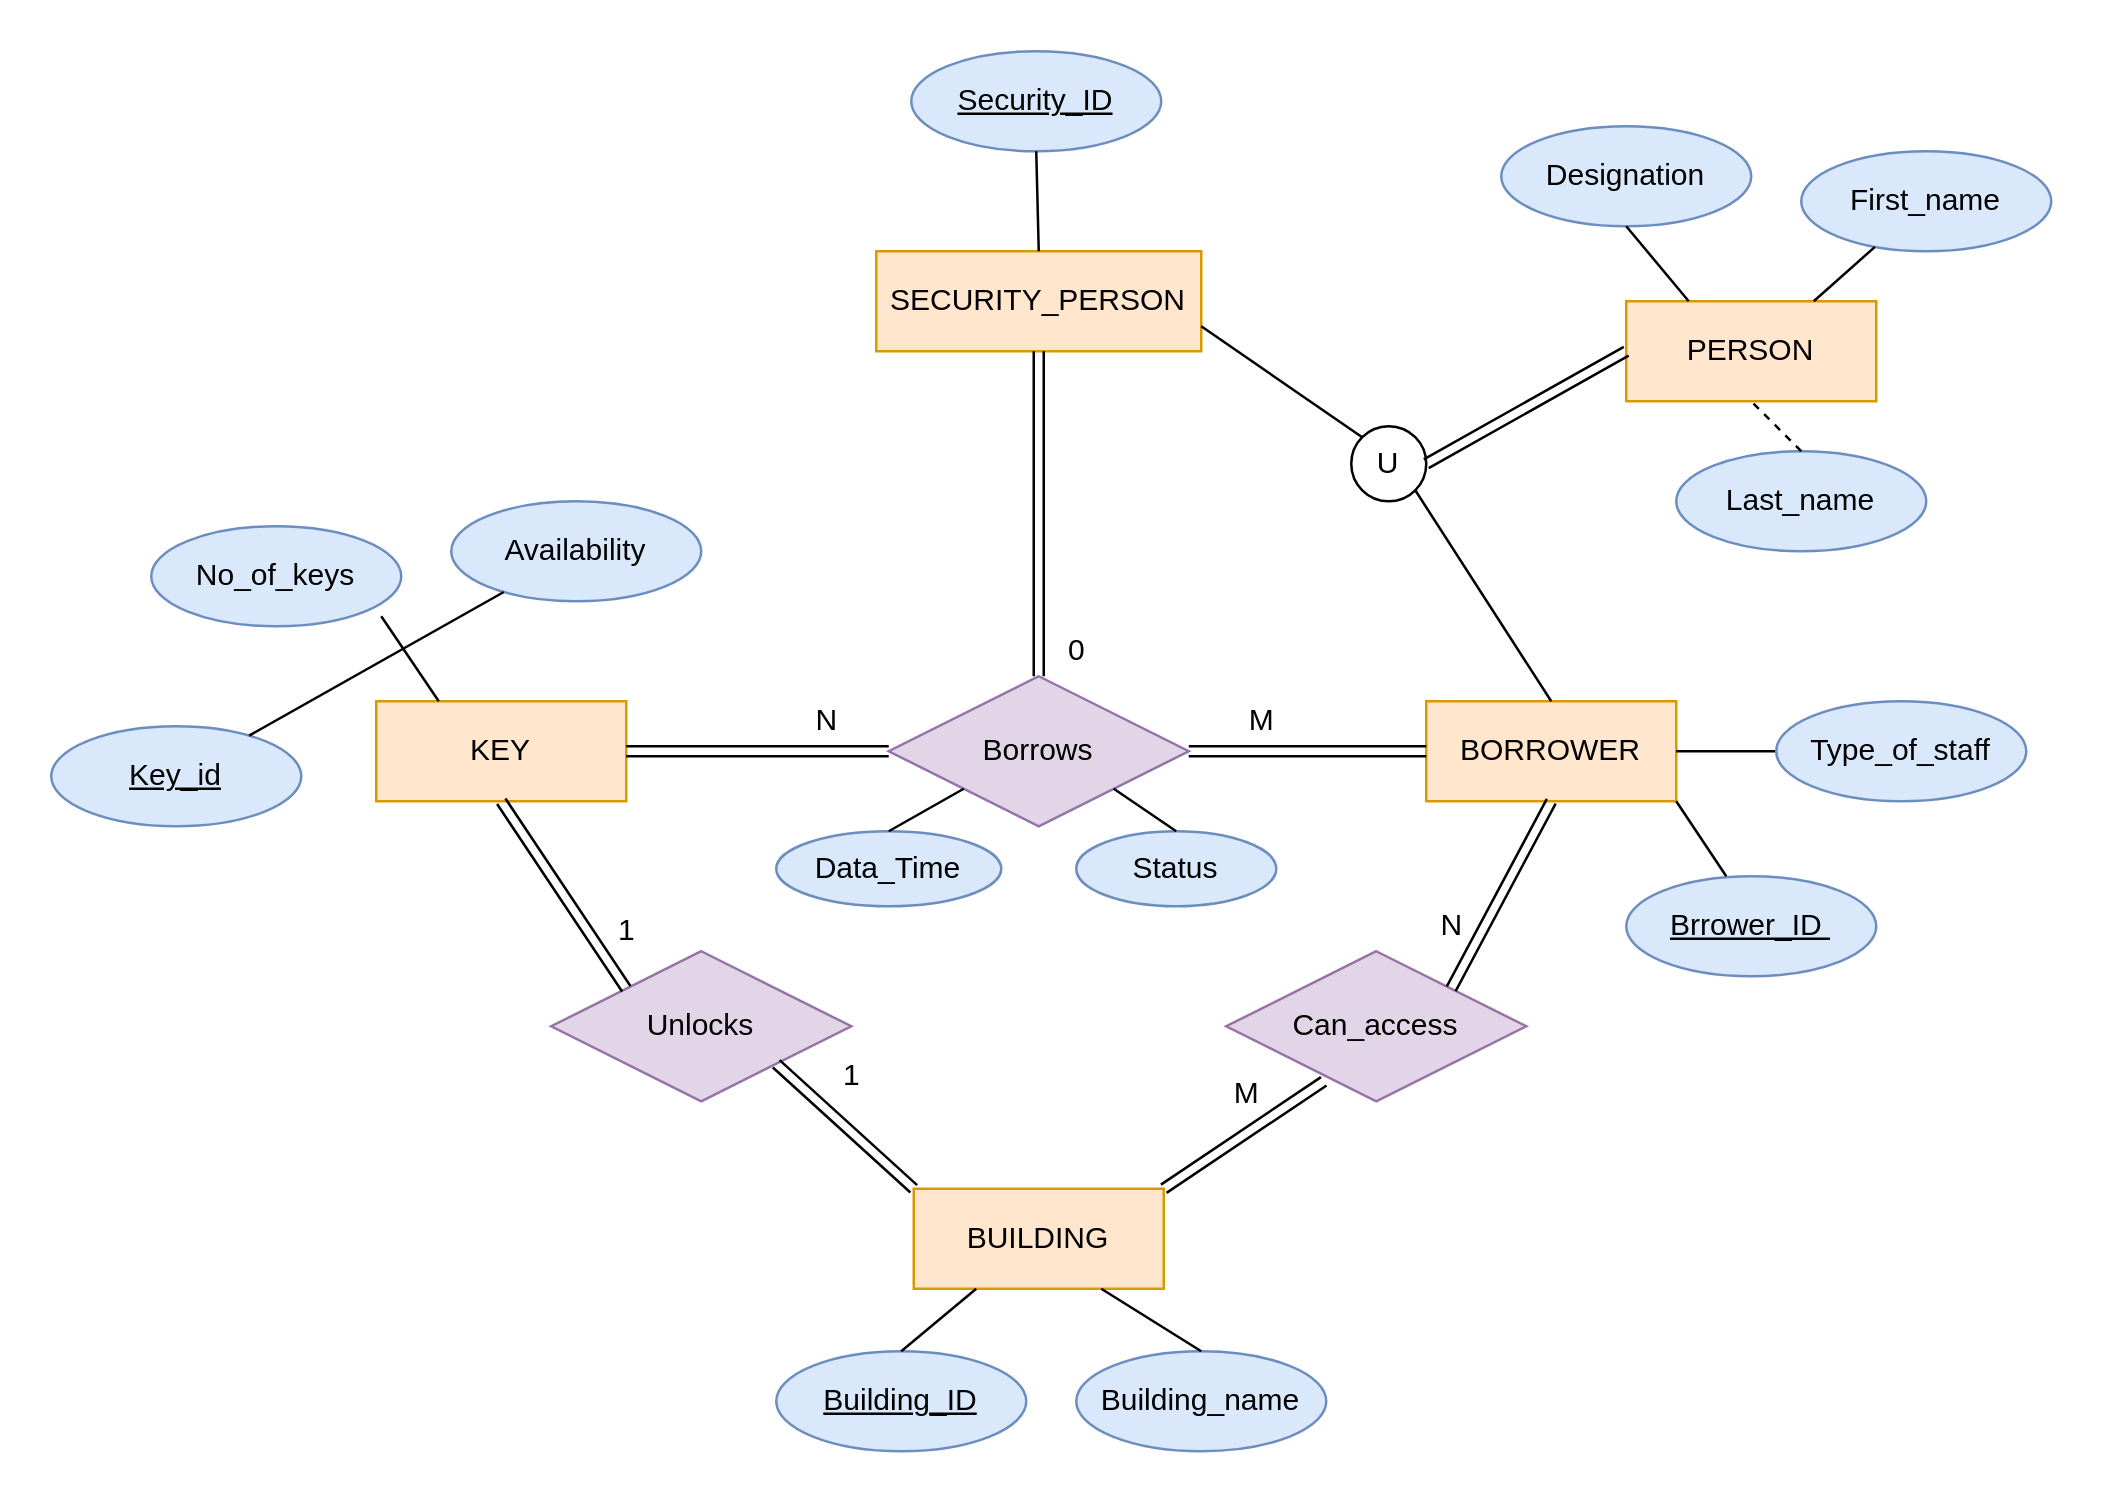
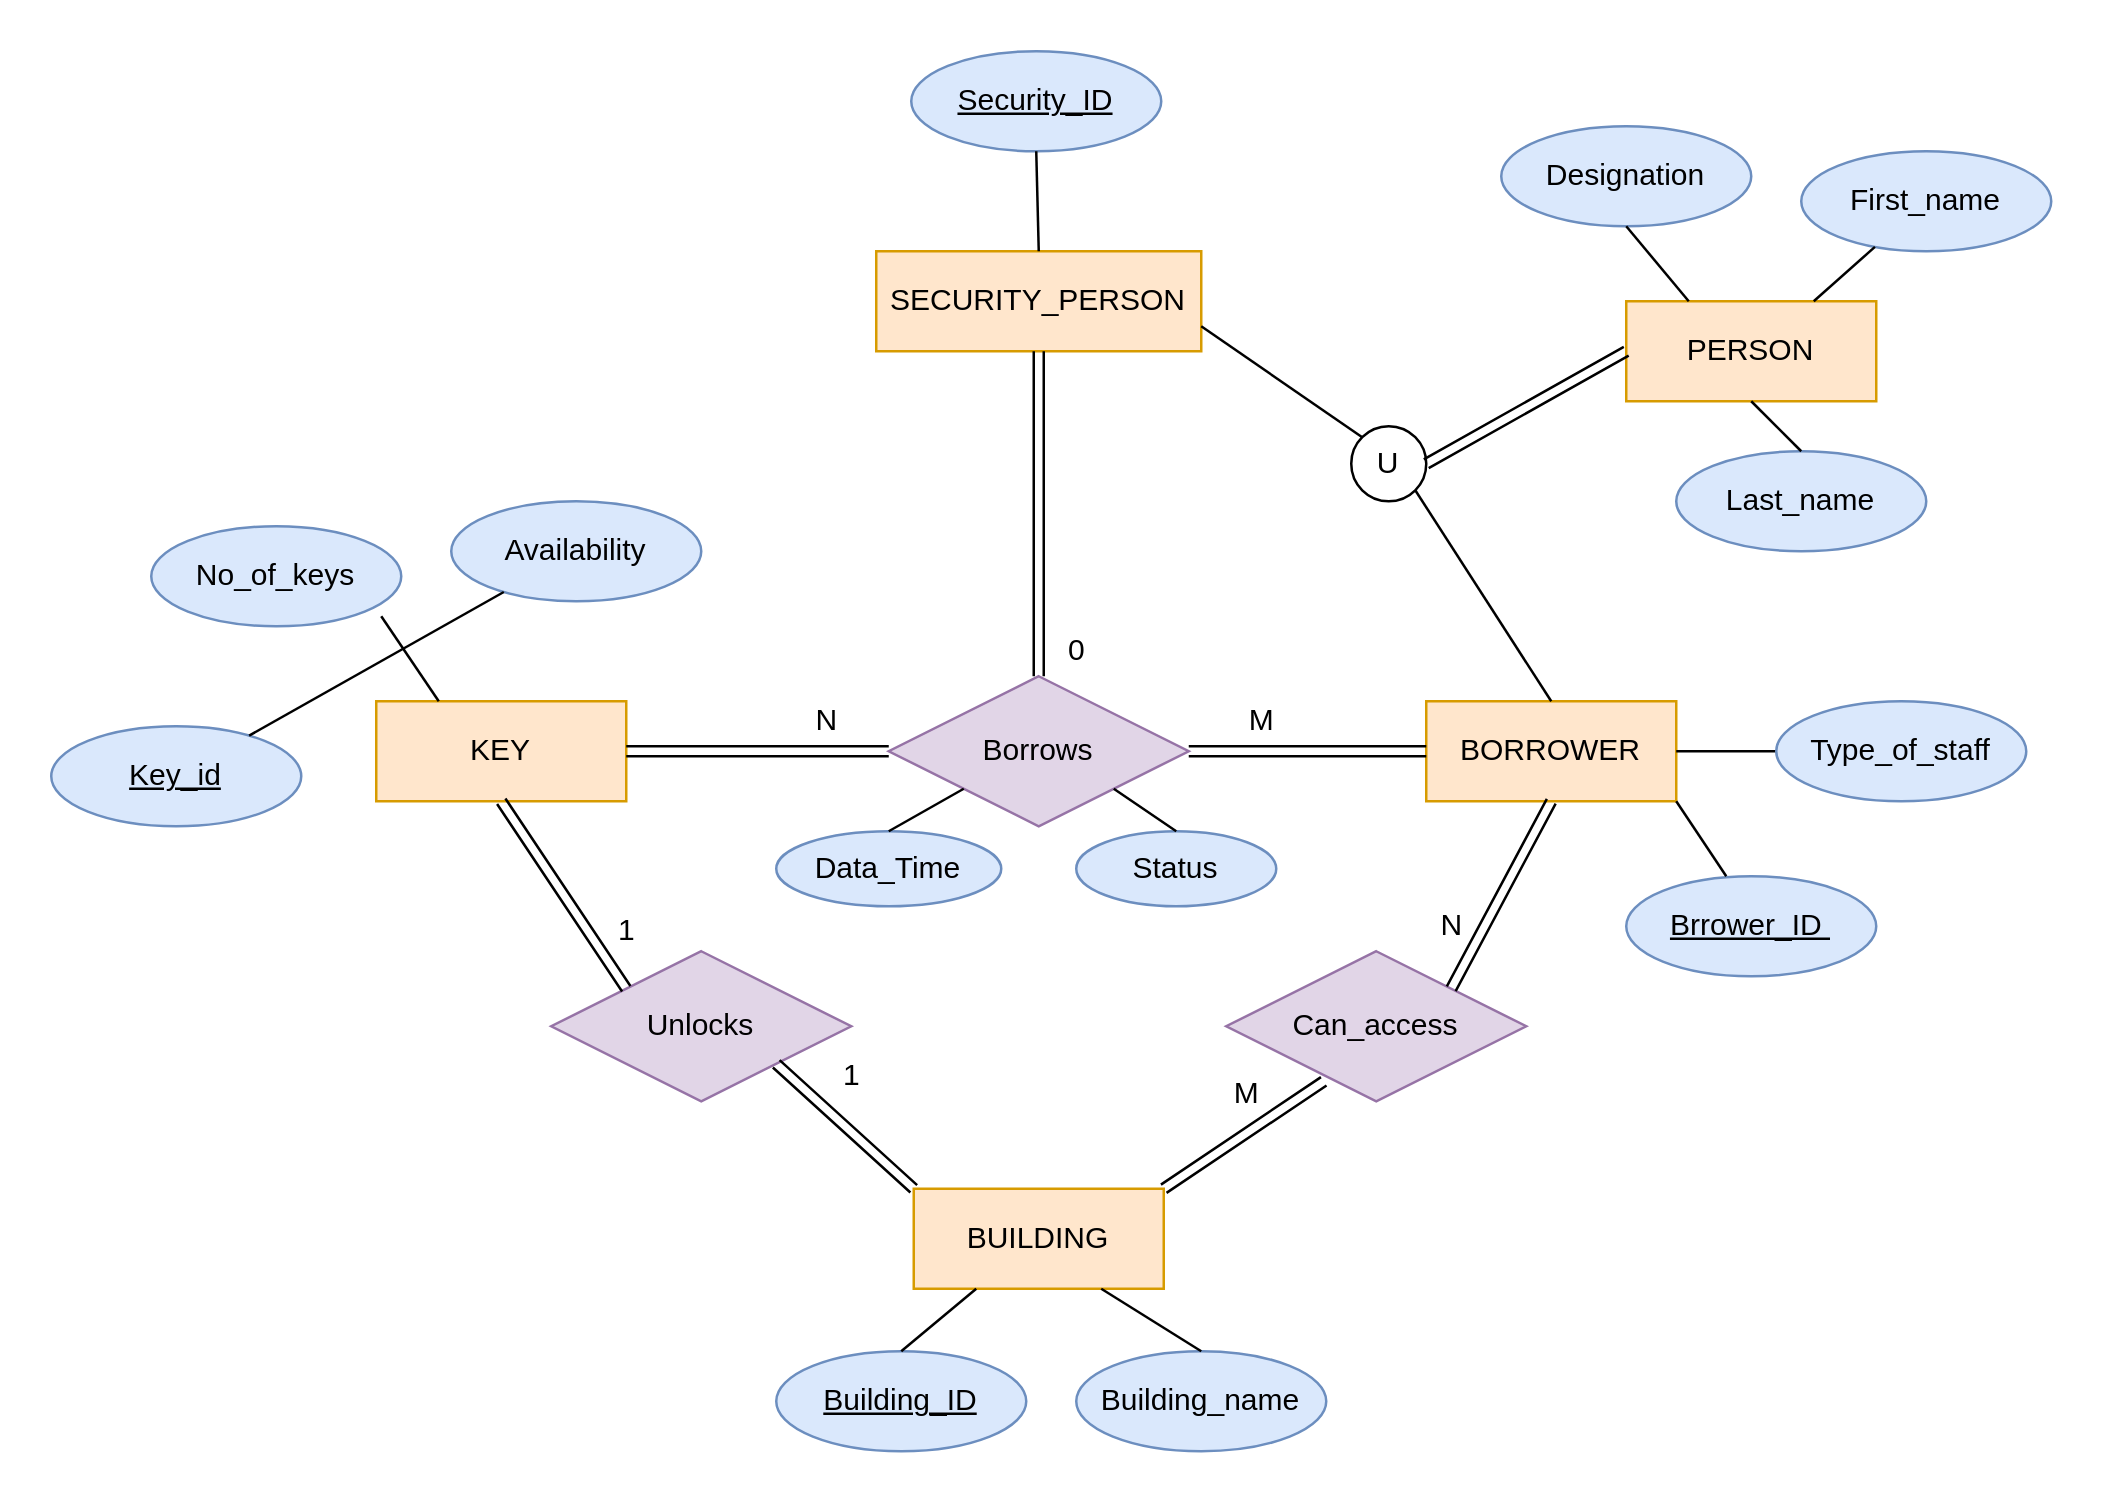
edge "PERSON" -- "Last_name": style dashed -> solid
